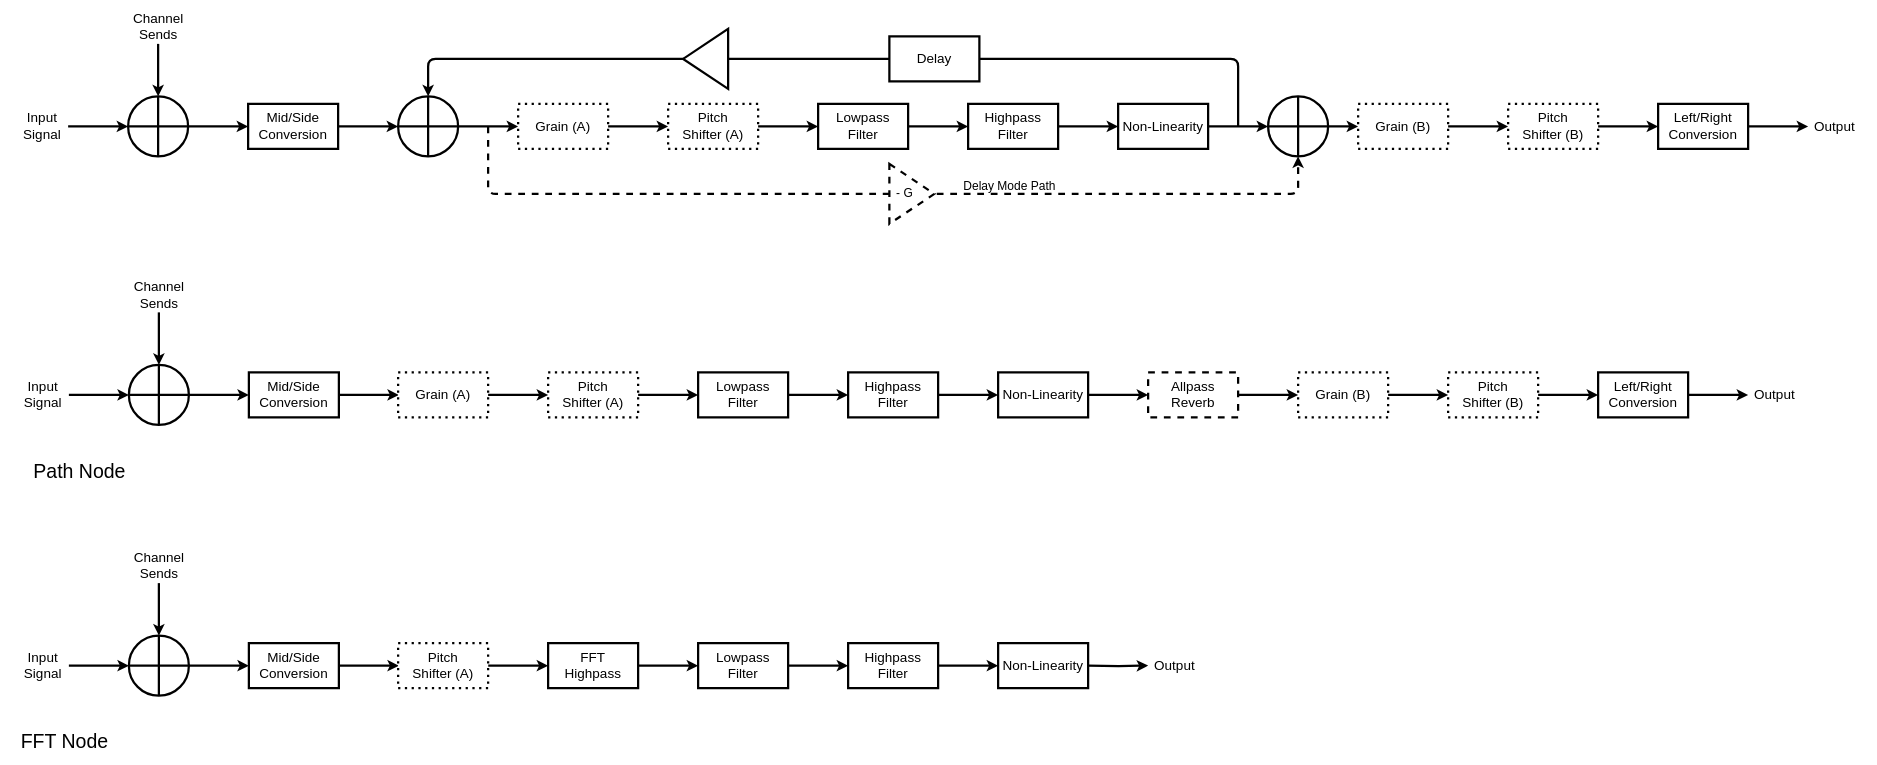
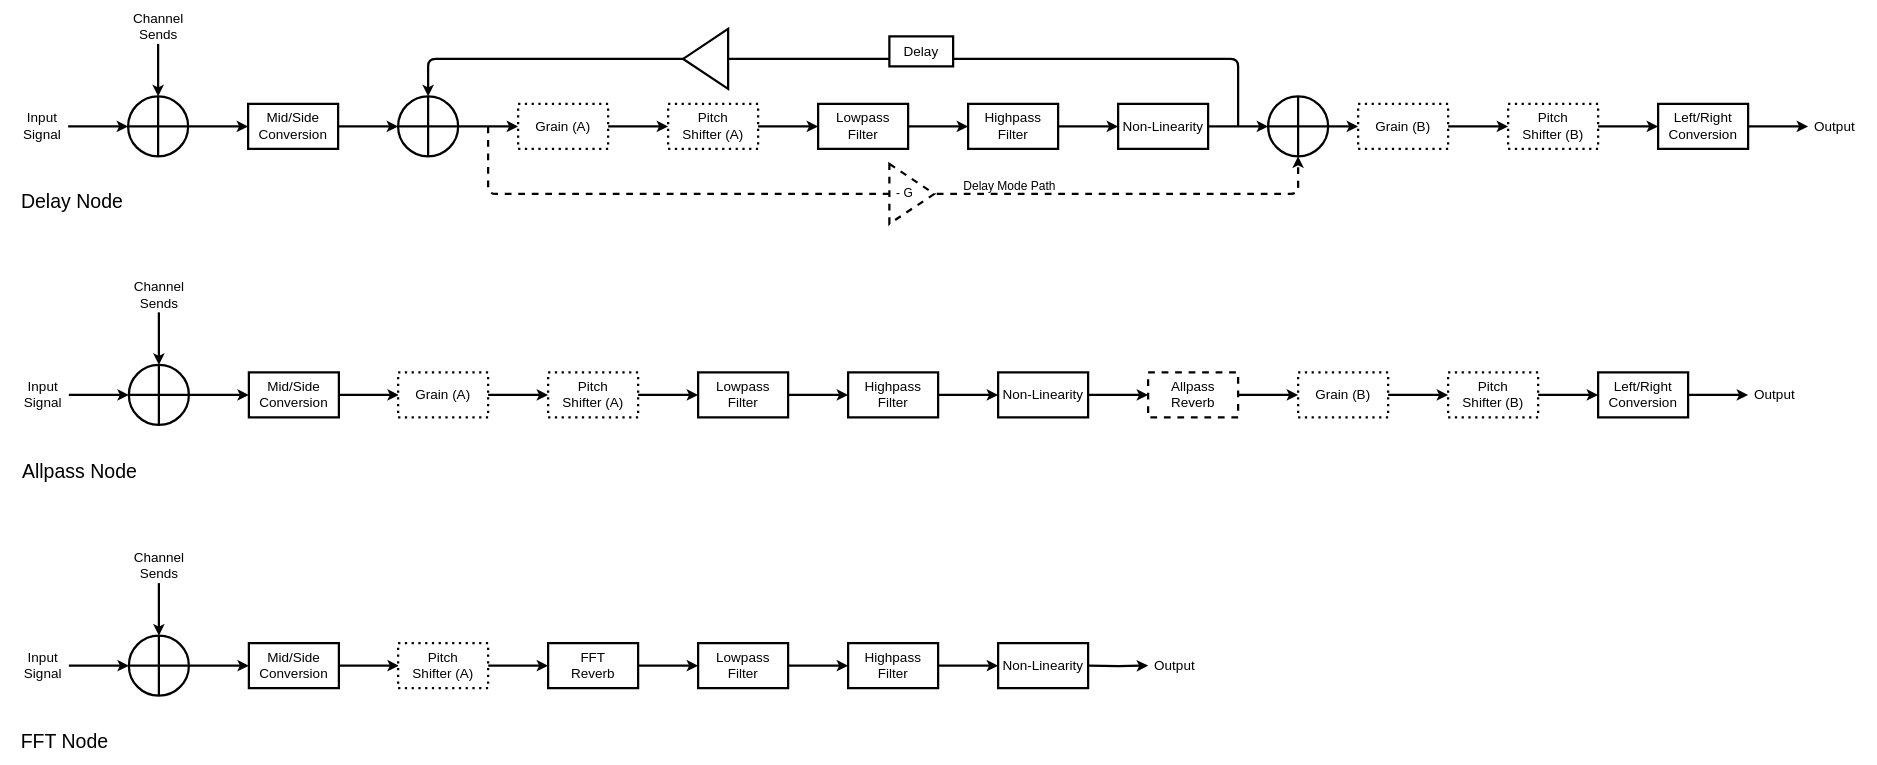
node "Delay": size 90x45 -> 64x30
node "Delay Node": added
node "Path Node": label "Path Node" -> "Allpass Node"
node "FFT Highpass": label "FFT Highpass" -> "FFT Reverb"
